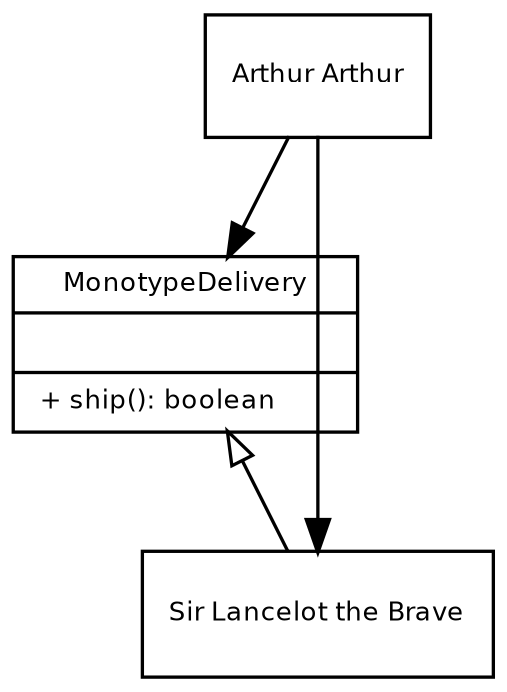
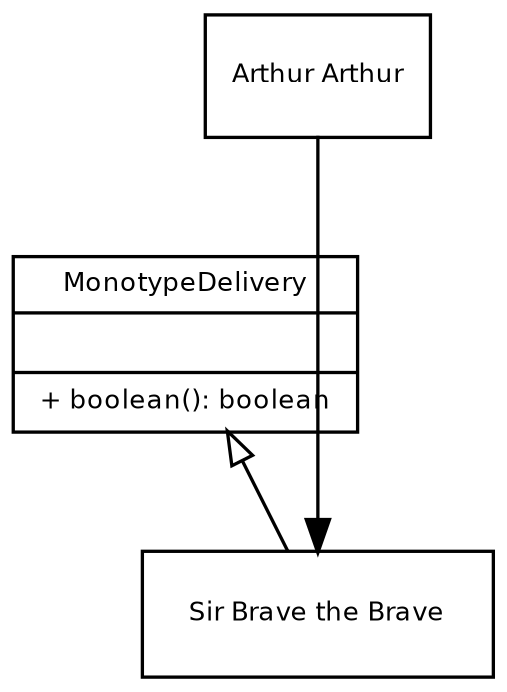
edge "Arthur Arthur" -> "MonotypeDelivery": removed
node "MonotypeDelivery": text "+ ship(): boolean" -> "+ boolean(): boolean"
node "Sir Lancelot the Brave": label "Sir Lancelot the Brave" -> "Sir Brave the Brave"
